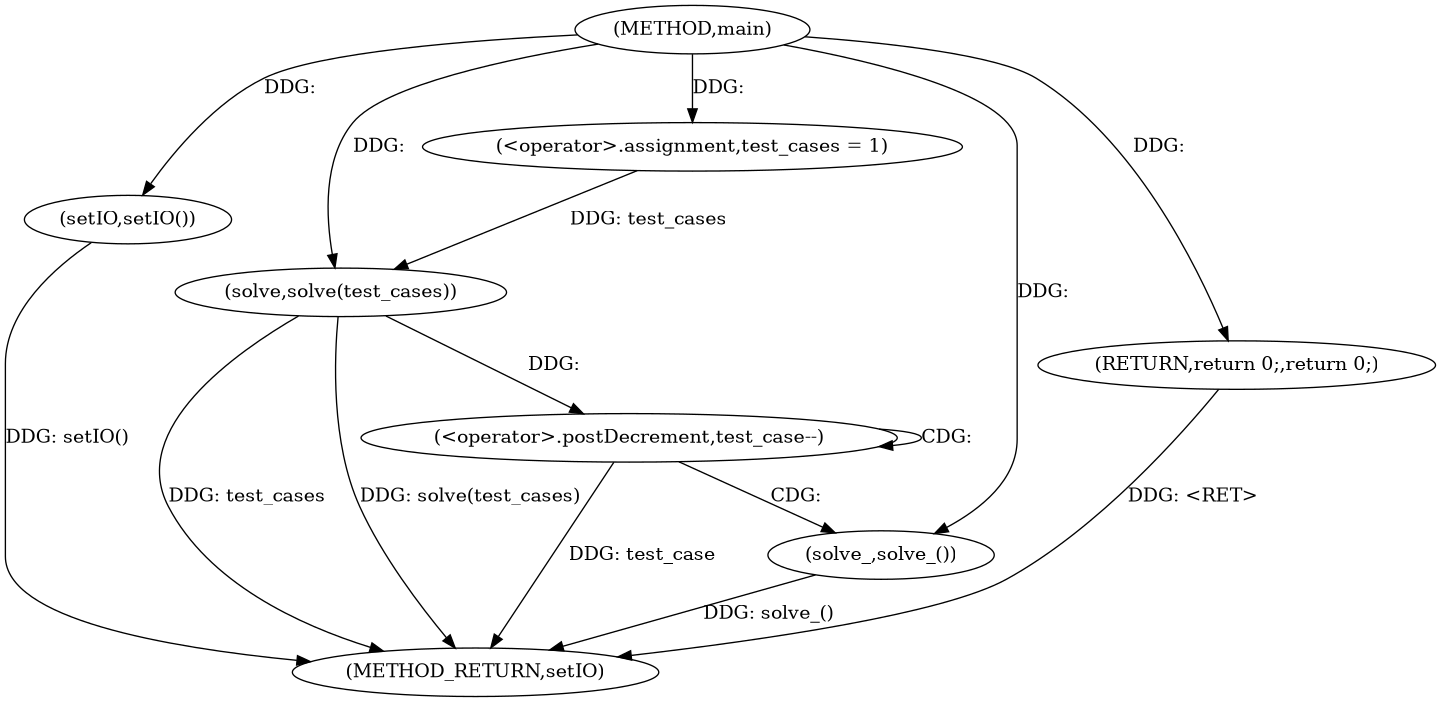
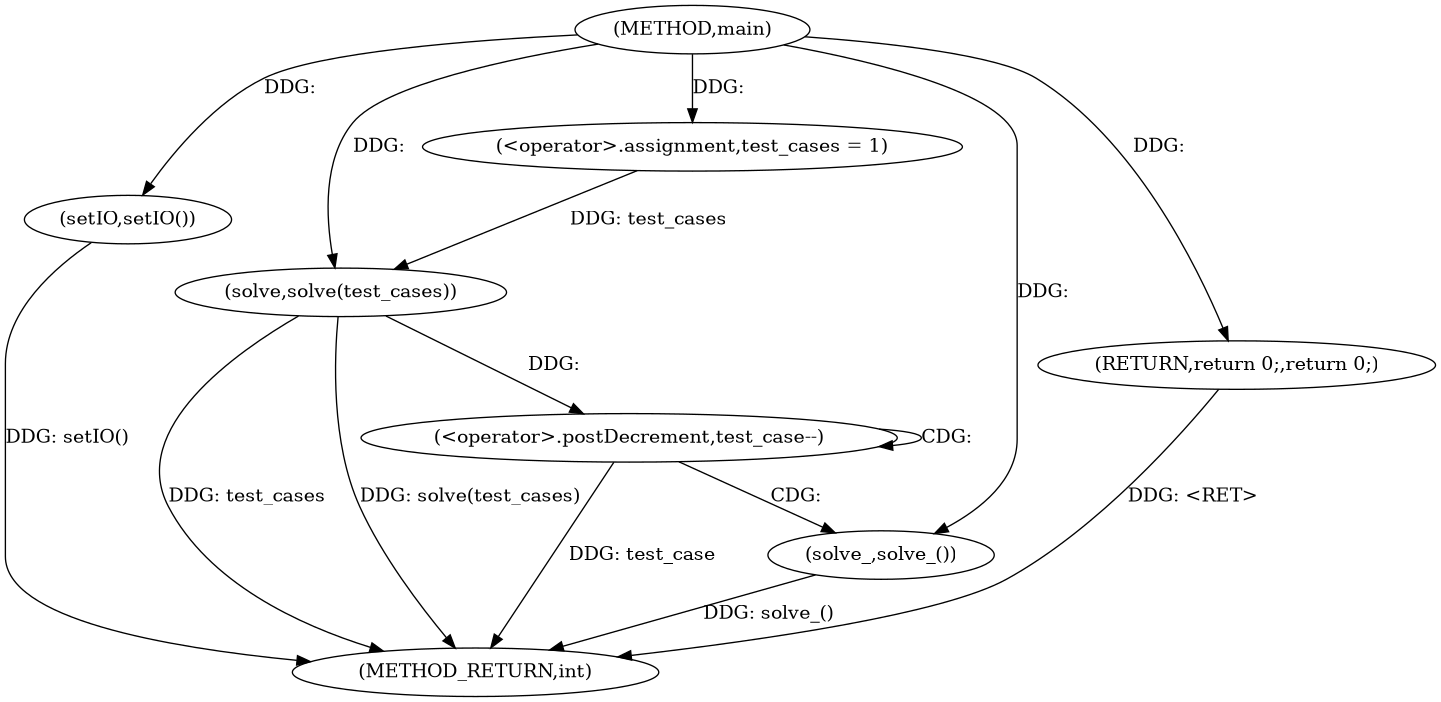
node "(METHOD_RETURN,setIO)": label "(METHOD_RETURN,setIO)" -> "(METHOD_RETURN,int)"
